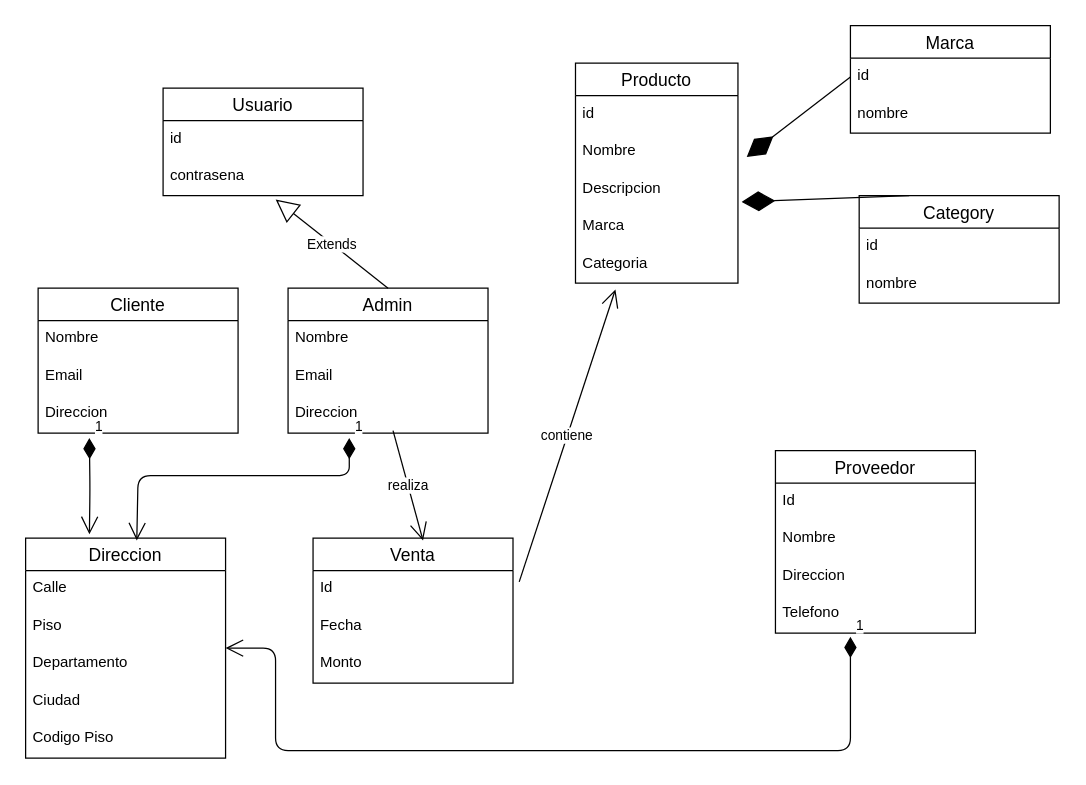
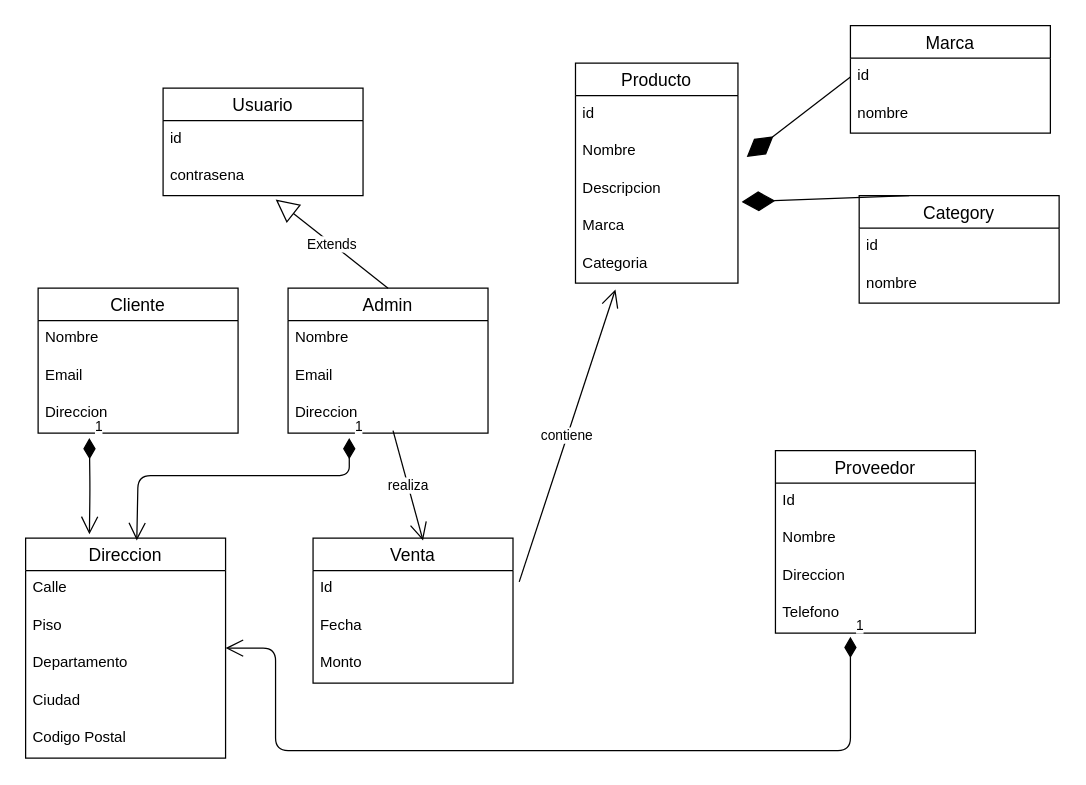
node "Codigo Piso": label "Codigo Piso" -> "Codigo Postal"
